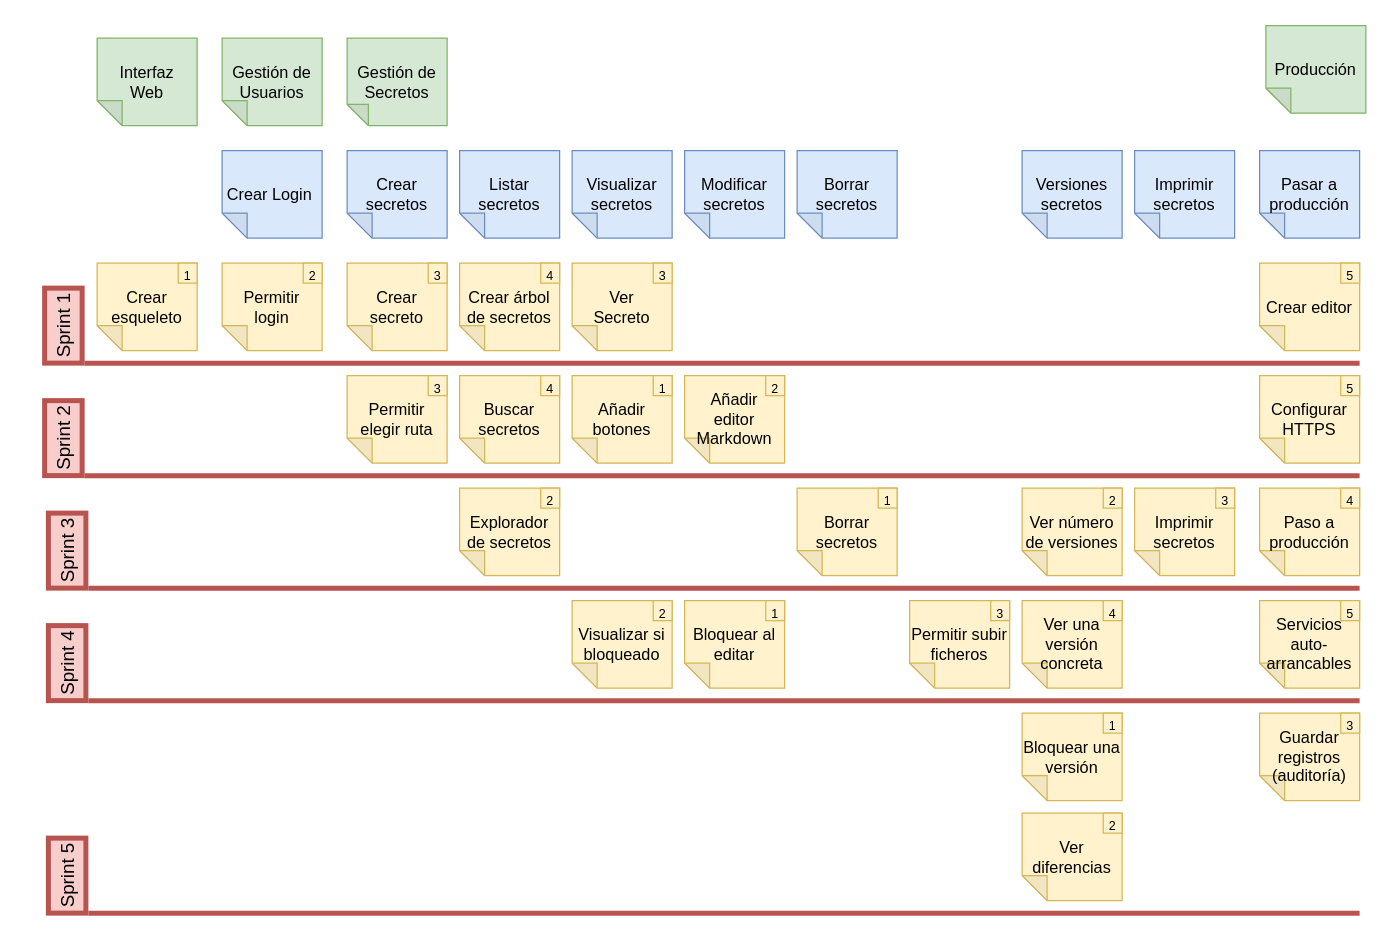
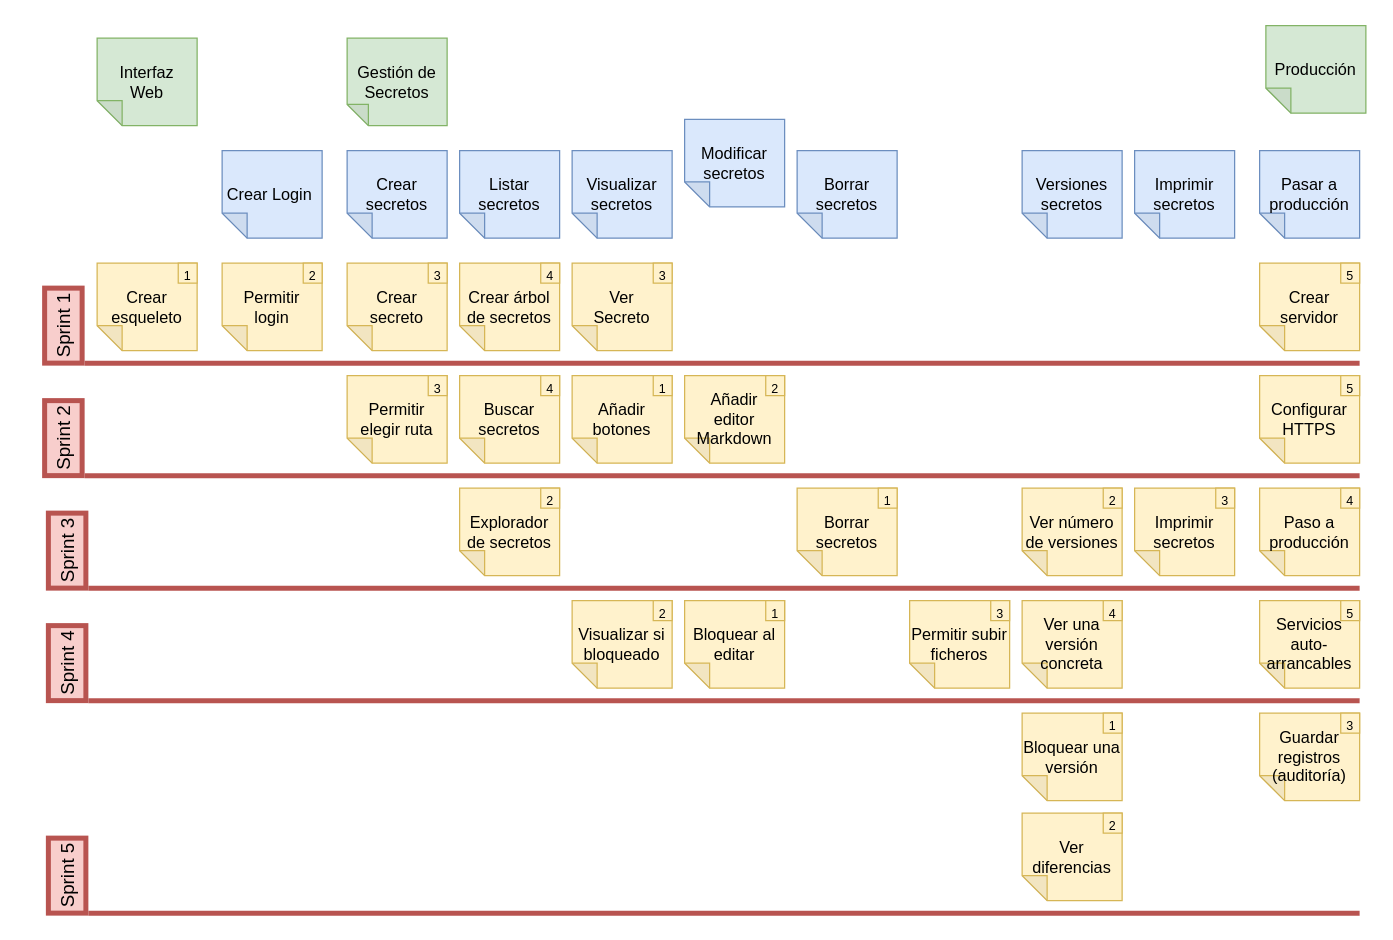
node "Gestión deUsuarios": removed
node "Modificar secretos": moved (734, 194) -> (734, 163)
node "Crear editor": label "Crear editor" -> "Crear servidor"
